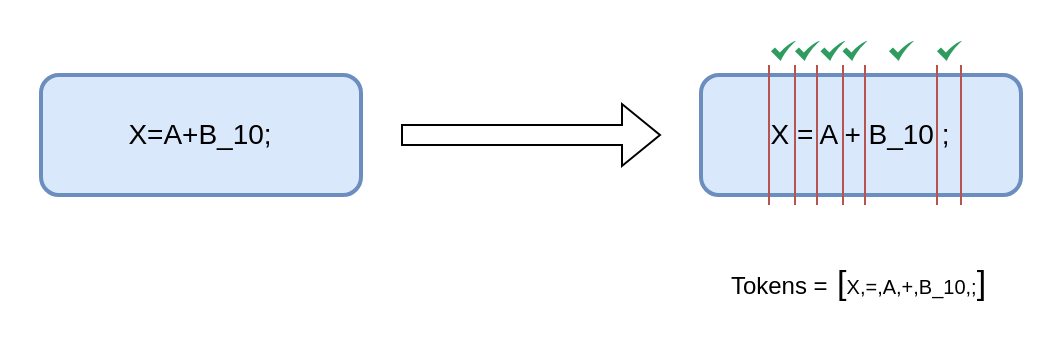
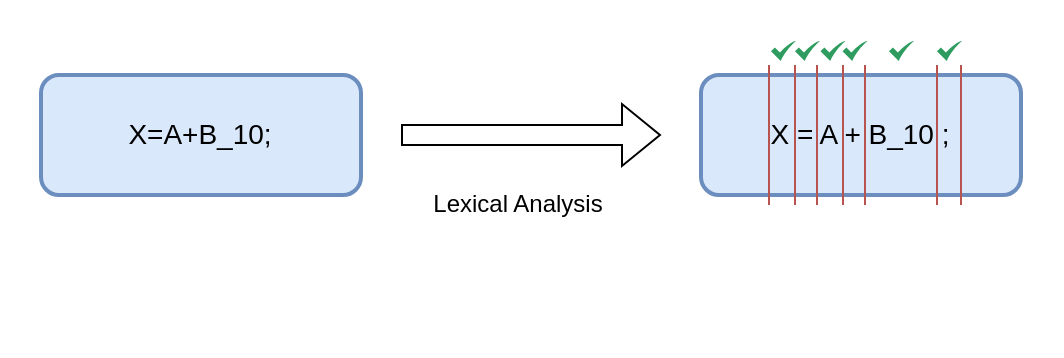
node "Lexical Analysis": added
node "Tokens = [X,=,A,+,B_10,;]": removed
